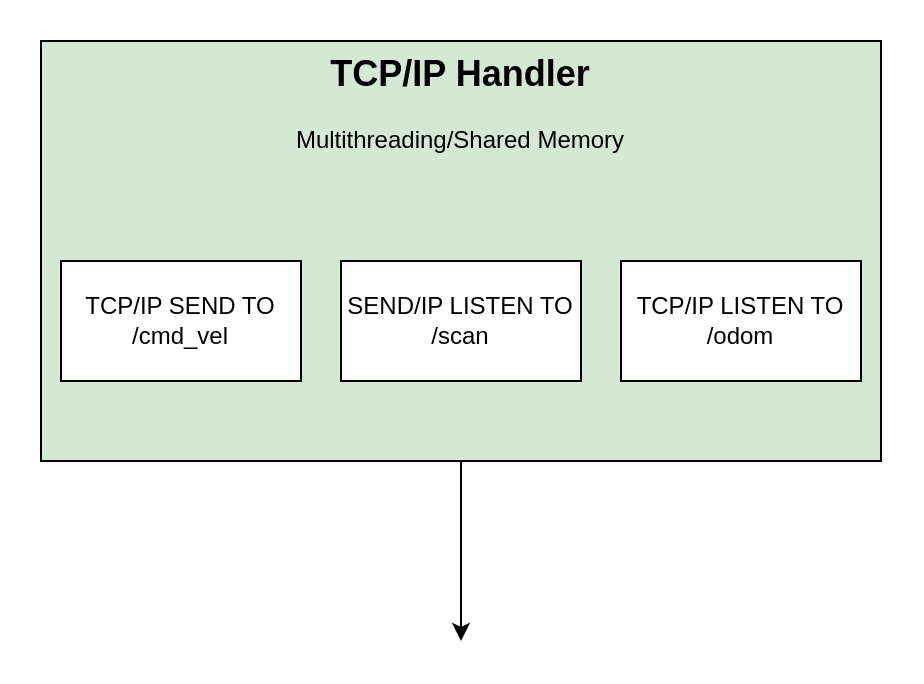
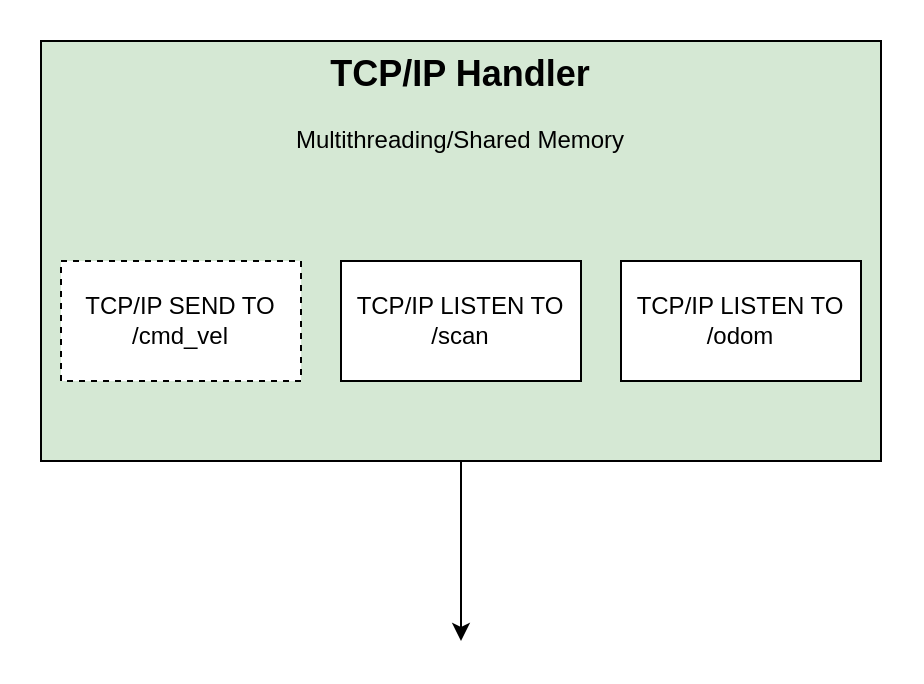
node "TCP/IP SEND TO /cmd_vel": style solid -> dashed
node "SEND/IP LISTEN TO /scan": label "SEND/IP LISTEN TO /scan" -> "TCP/IP LISTEN TO /scan"
